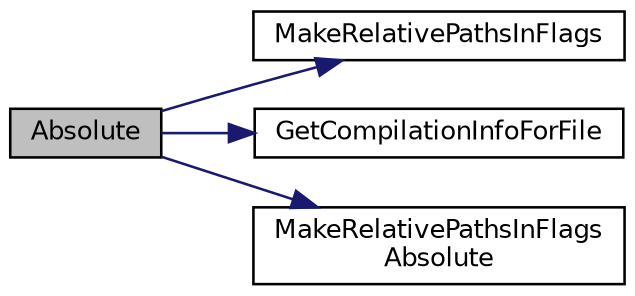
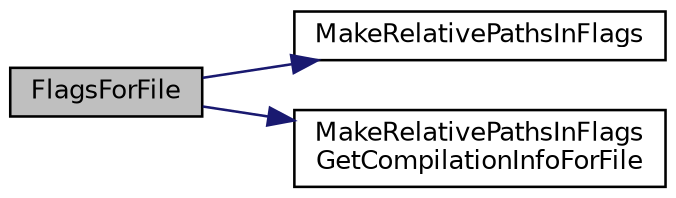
node "Absolute": label "Absolute" -> "FlagsForFile"
node "GetCompilationInfoForFile": removed
node "MakeRelativePathsInFlags Absolute": label "MakeRelativePathsInFlags Absolute" -> "MakeRelativePathsInFlags GetCompilationInfoForFile"
